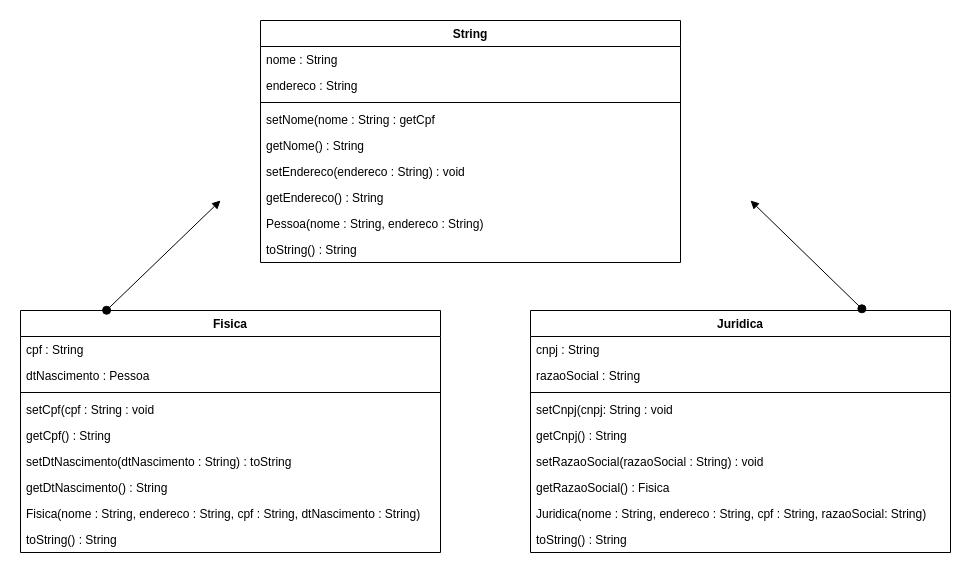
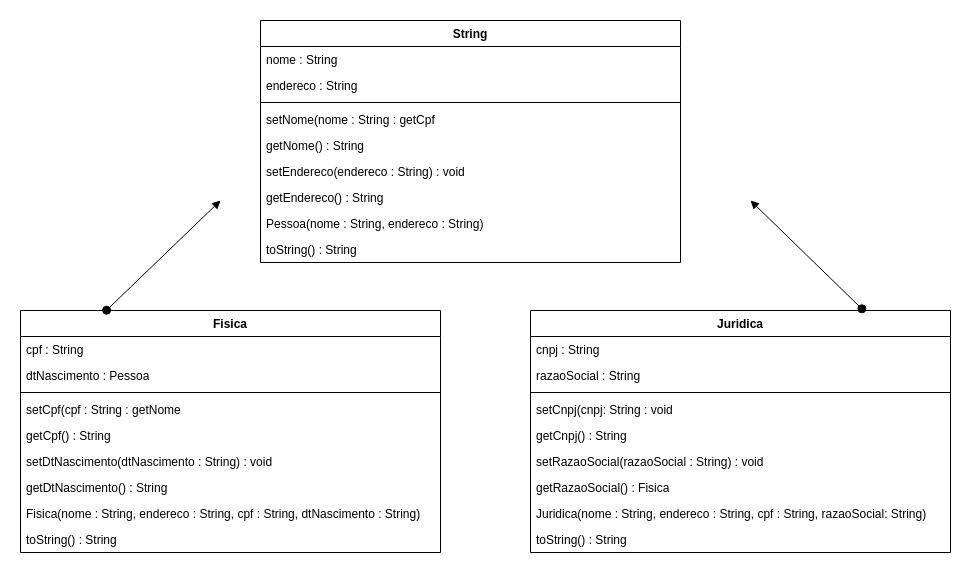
node "setCpf(cpf : String : void": label "setCpf(cpf : String : void" -> "setCpf(cpf : String : getNome"
node "setDtNascimento(dtNascimento : String) : toString": label "setDtNascimento(dtNascimento : String) : toString" -> "setDtNascimento(dtNascimento : String) : void"
